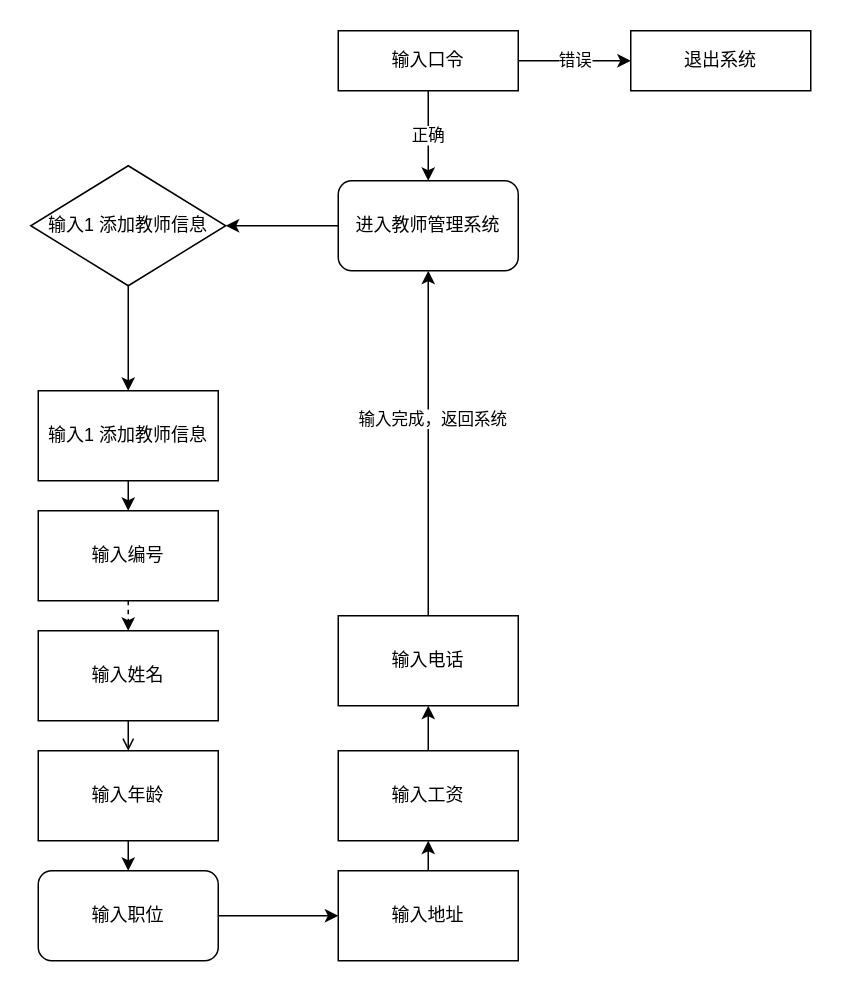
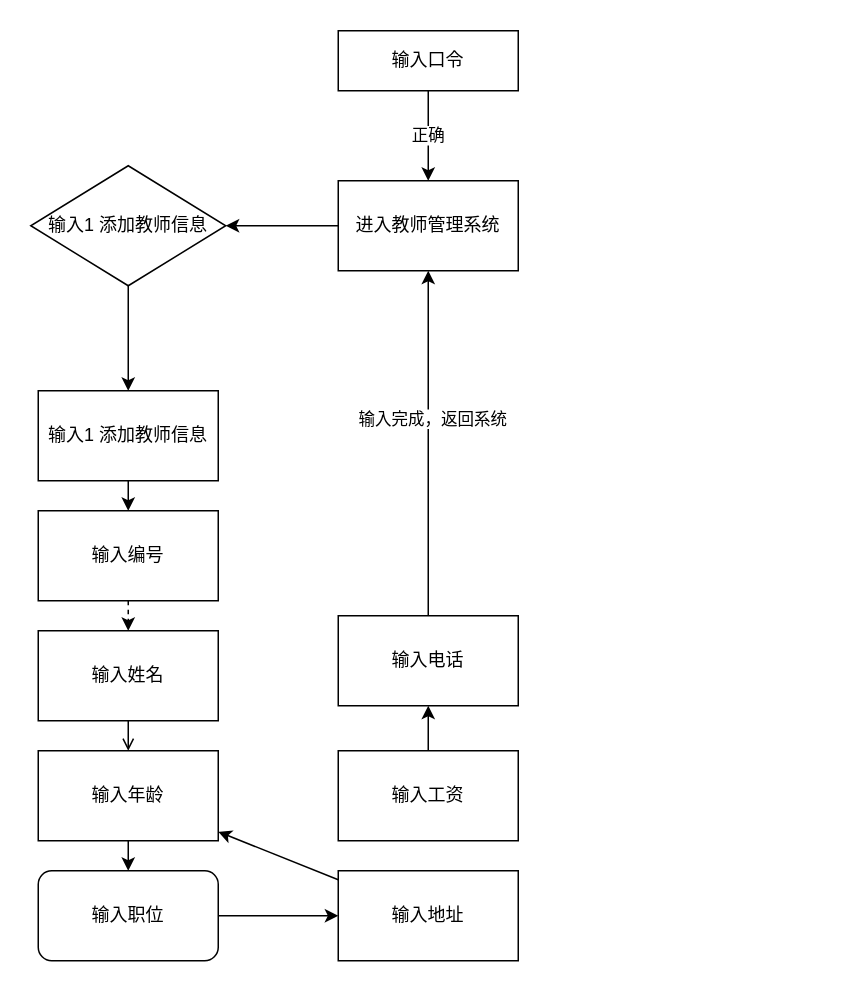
edge "输入口令" -> "退出系统": removed, label "错误"
node "退出系统": removed
node "进入教师管理系统": shape rounded rectangle -> rectangle
edge "输入地址" -> "输入工资": now "输入地址" -> "输入年龄"
